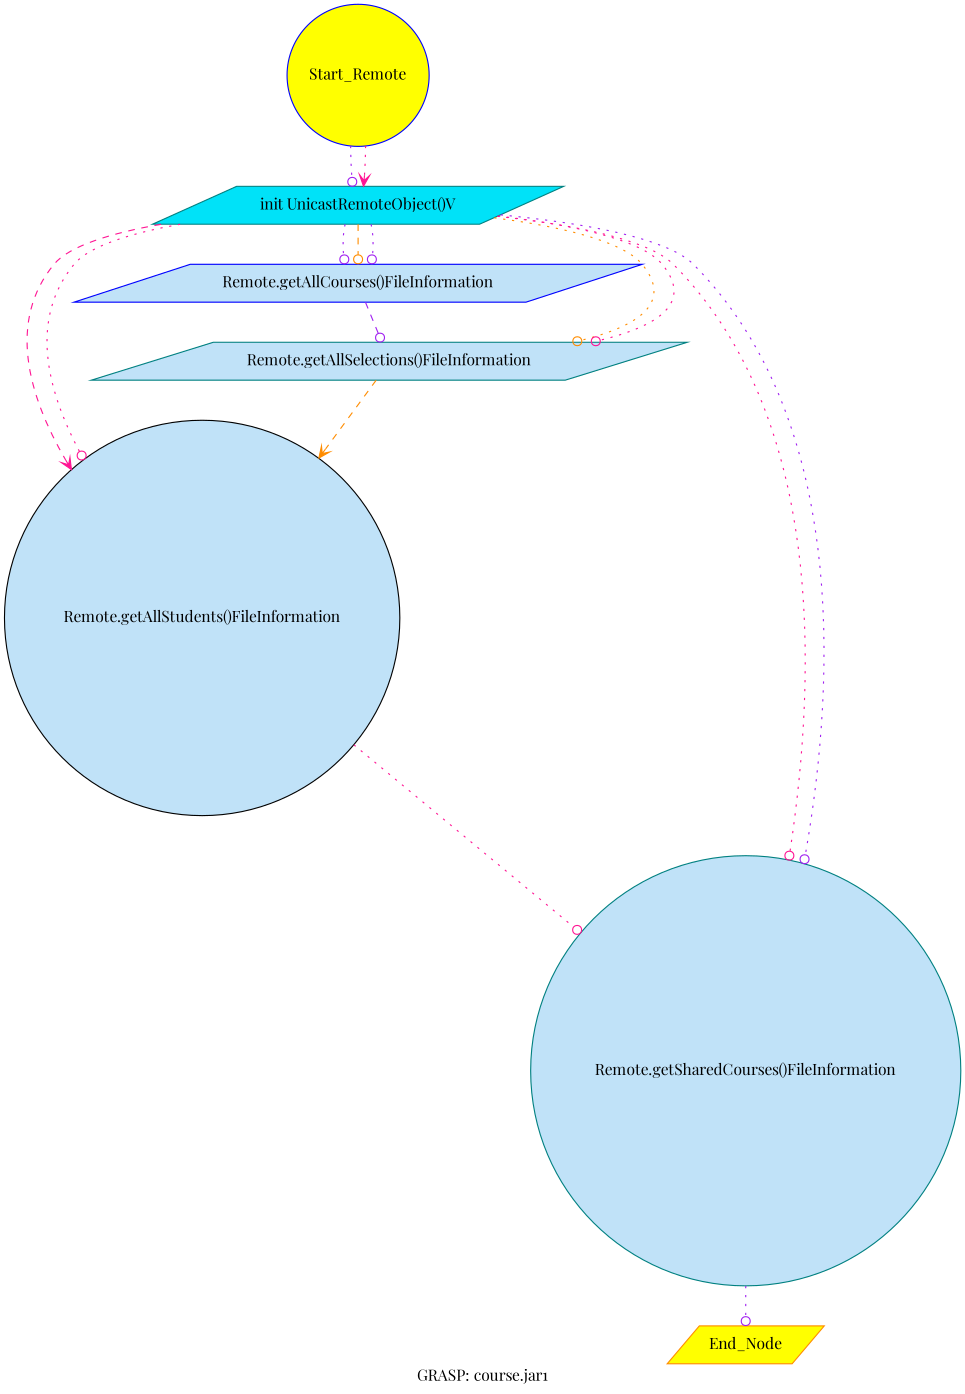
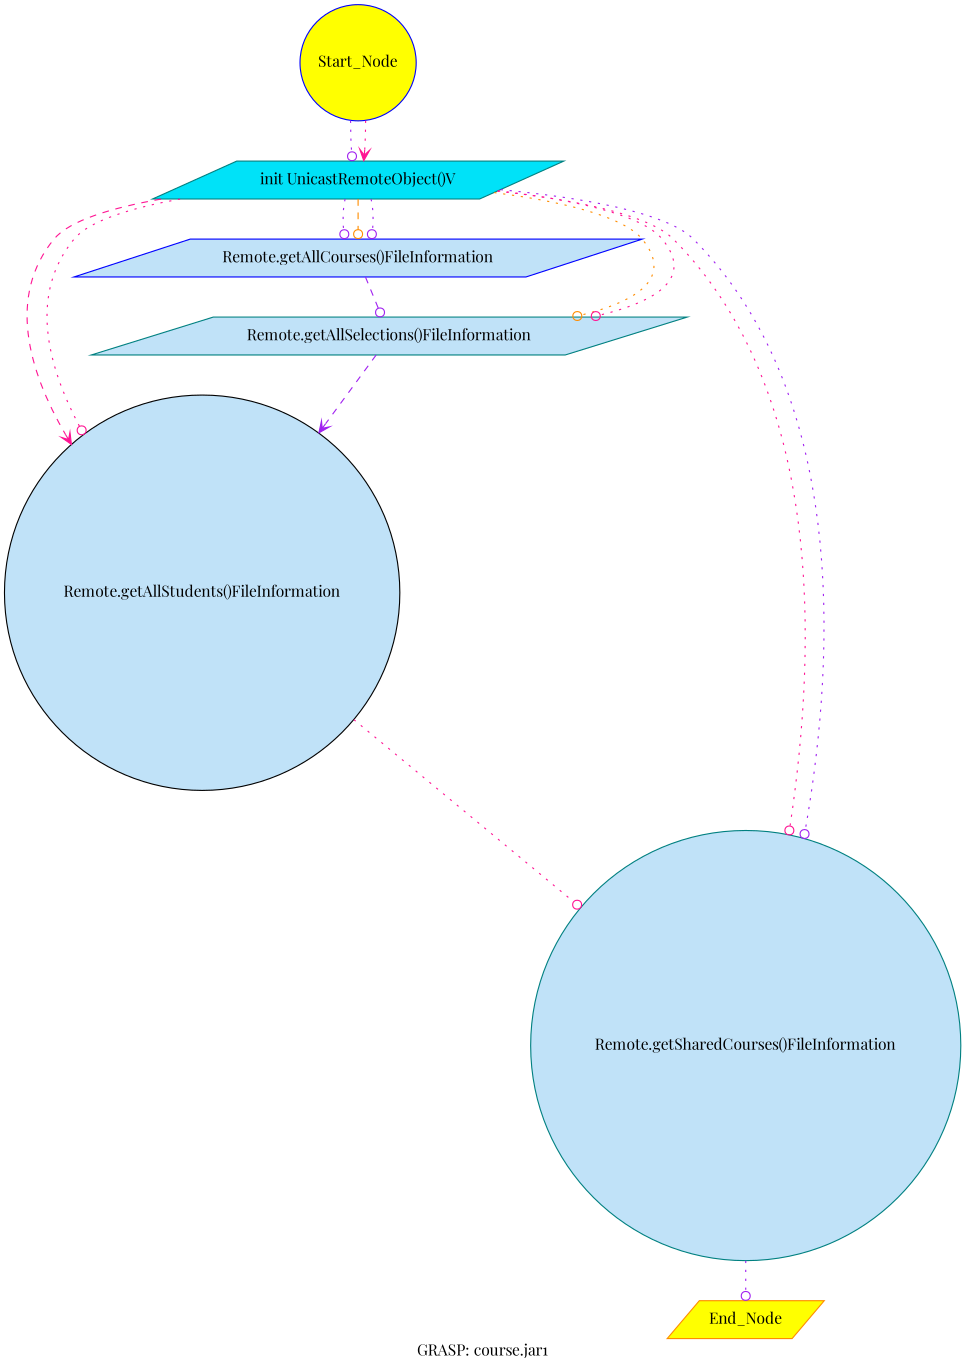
node "Start_Remote": label "Start_Remote" -> "Start_Node"
edge "Remote.getAllSelections()FileInformation" -> "Remote.getAllStudents()FileInformation": color darkorange -> purple
